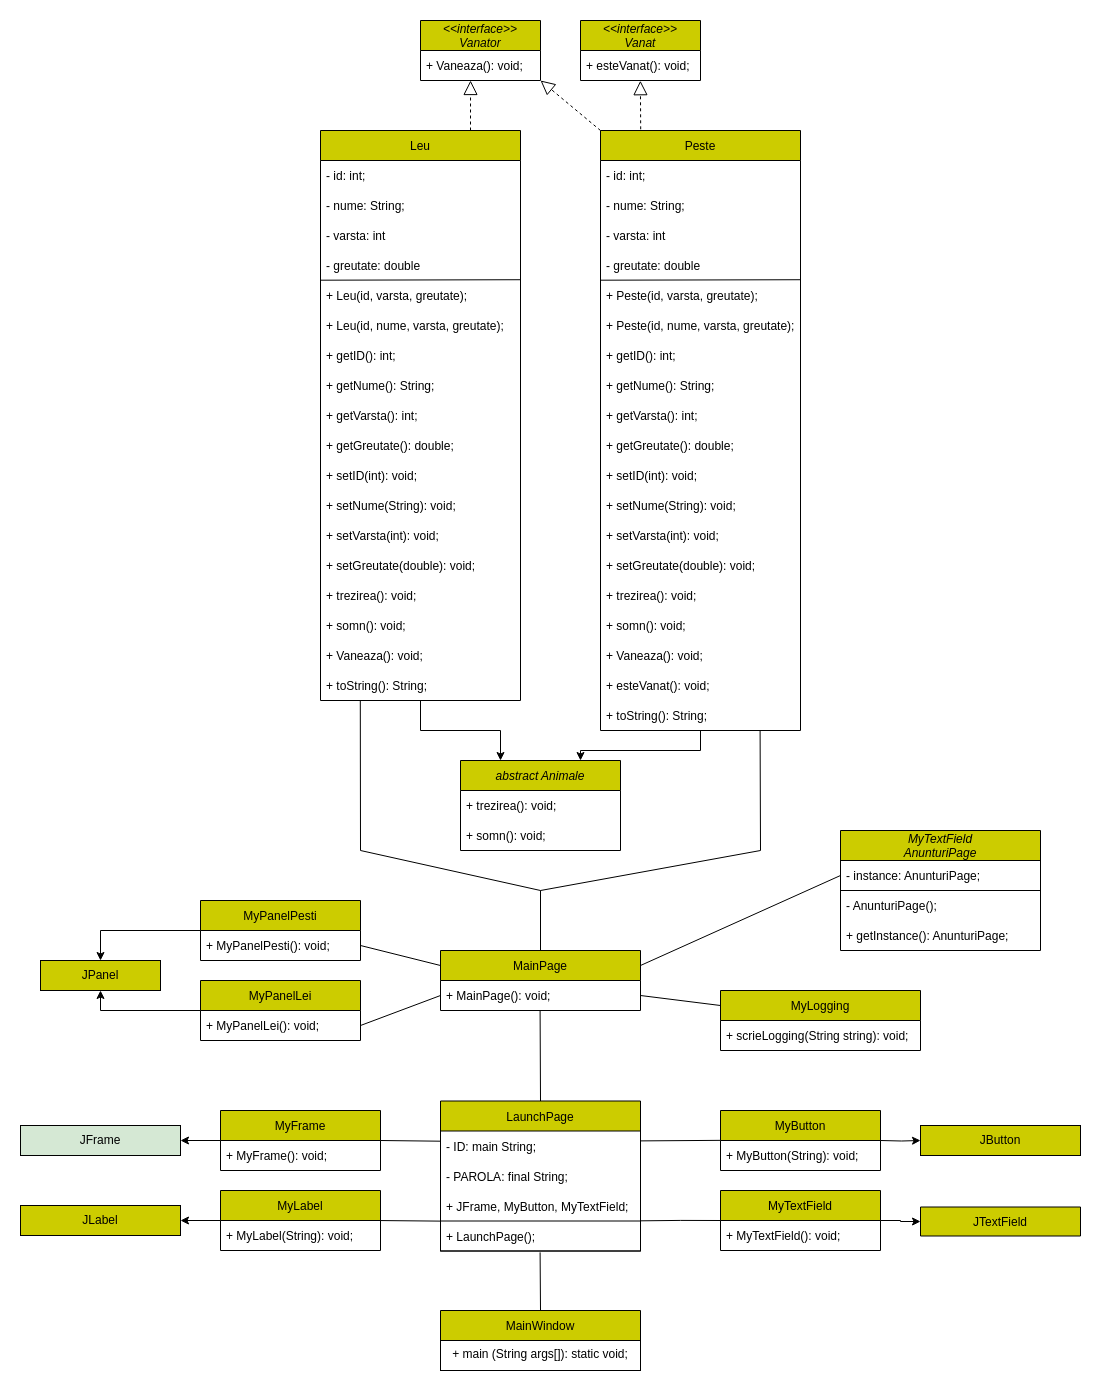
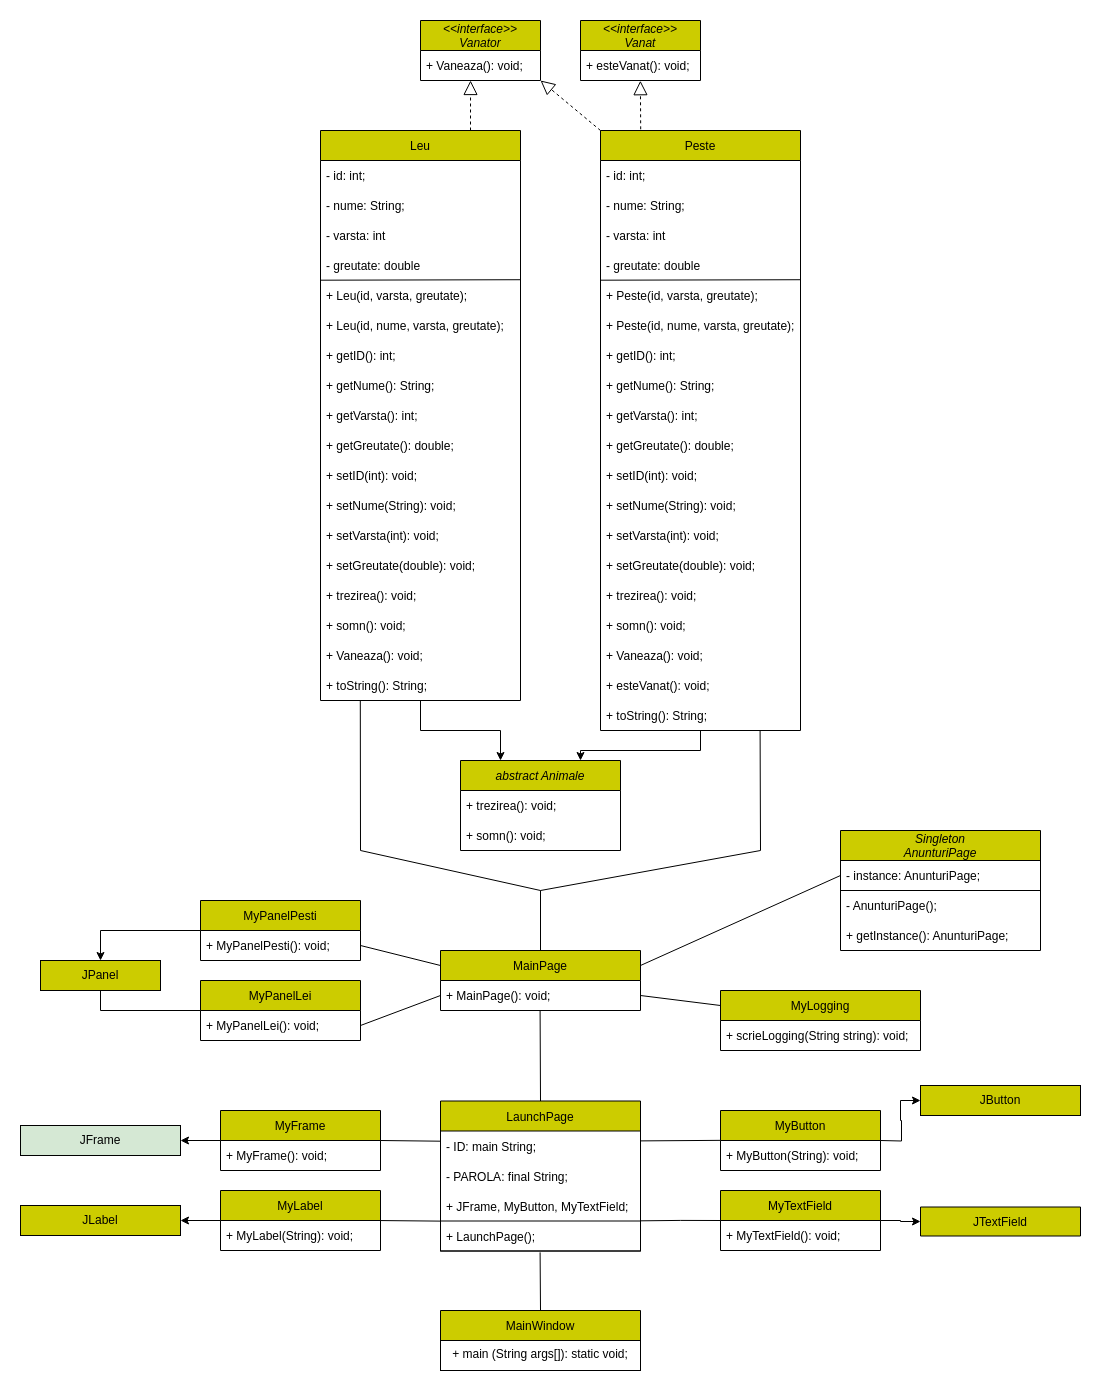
node "MyTextField AnunturiPage": label "MyTextField AnunturiPage" -> "Singleton AnunturiPage"
edge "MyPanelLei" -> "JPanel": arrowhead classic -> none
node "JButton": moved (1001, 1141) -> (1001, 1101)
